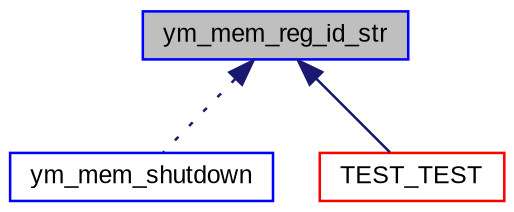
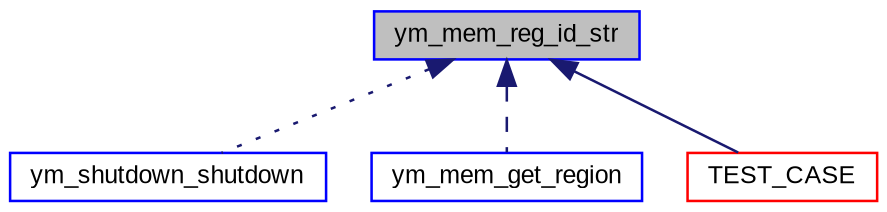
node "ym_mem_shutdown": label "ym_mem_shutdown" -> "ym_shutdown_shutdown"
node "TEST_TEST": label "TEST_TEST" -> "TEST_CASE"
node "ym_mem_get_region": added
